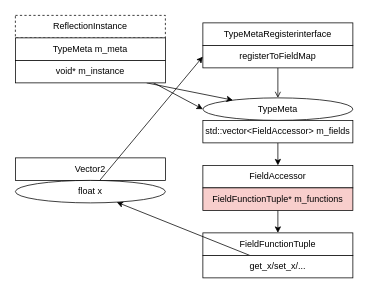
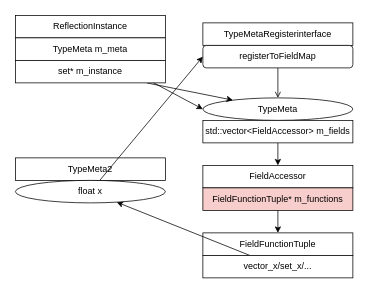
node "ReflectionInstance": style dashed -> solid
node "registerToFieldMap": shape rectangle -> rounded rectangle
node "void* m_instance": label "void* m_instance" -> "set* m_instance"
node "Vector2": label "Vector2" -> "TypeMeta2"
node "get_x/set_x/...": label "get_x/set_x/..." -> "vector_x/set_x/..."
